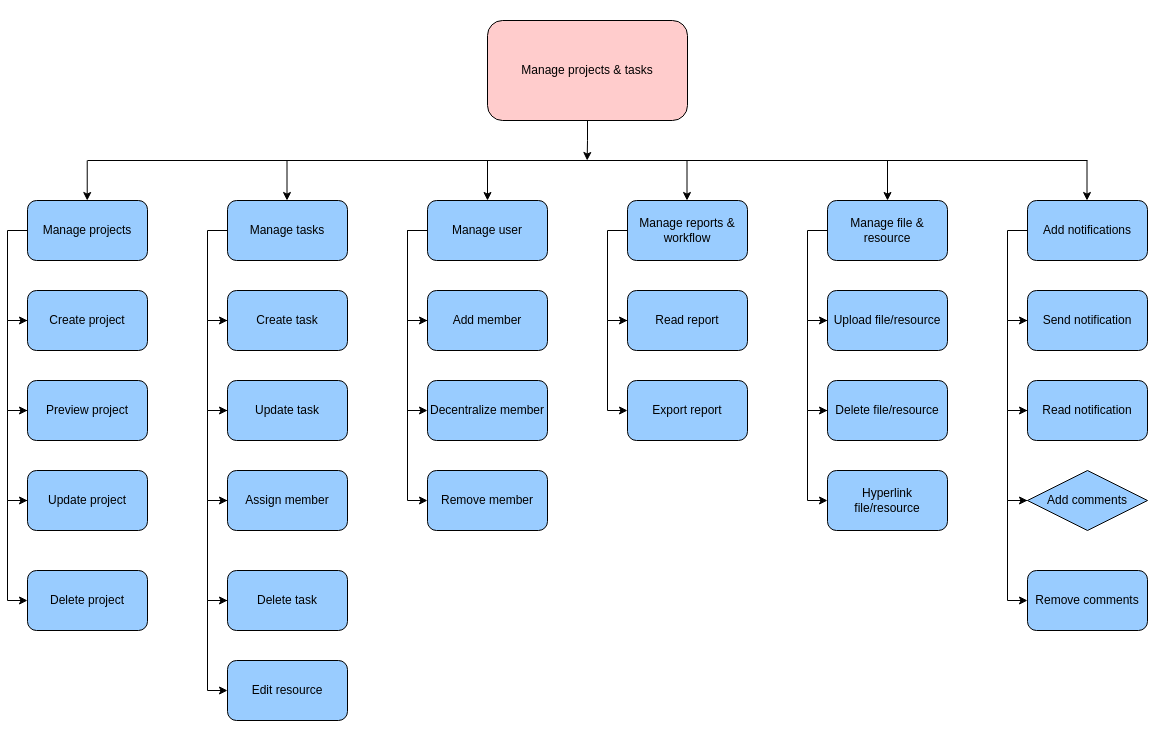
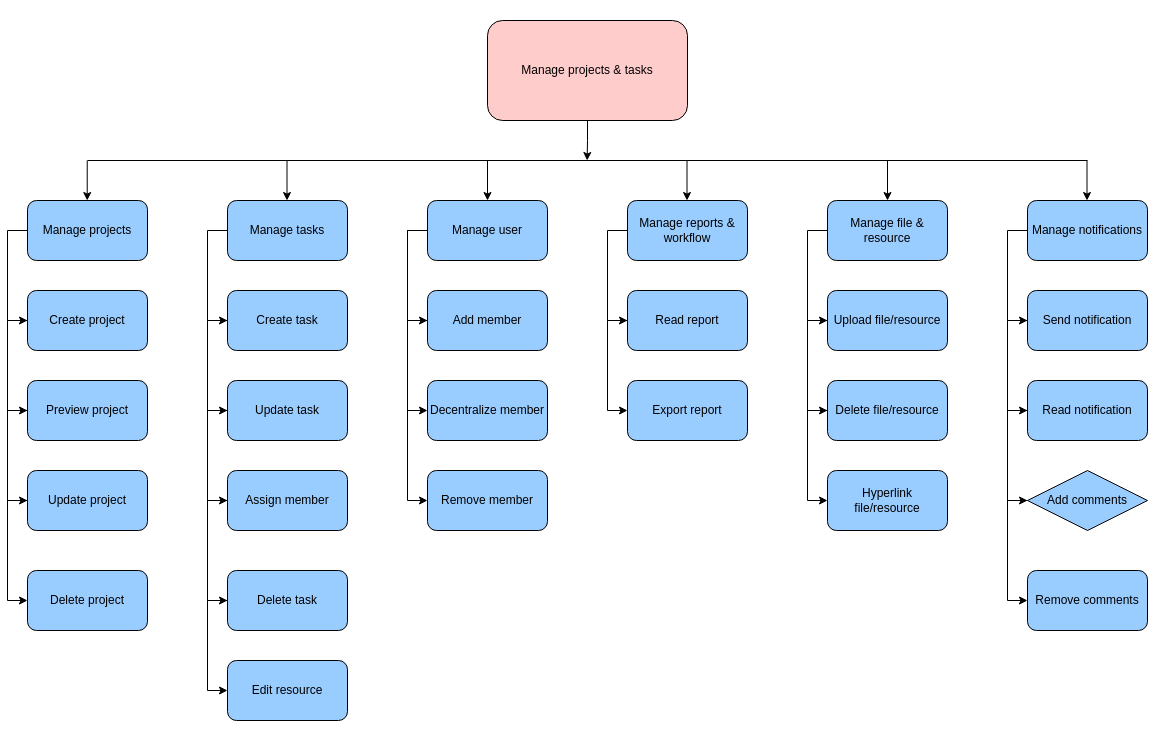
node "Add notifications": label "Add notifications" -> "Manage notifications"
